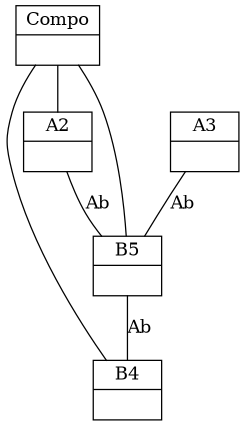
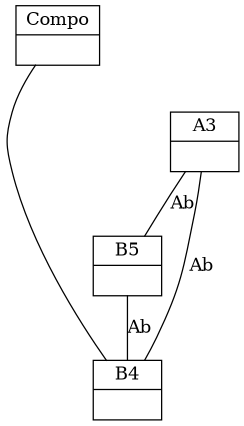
node "A2": removed
edge "Compo" -- "B5": removed
edge "A3" -- "B4": added, label "Ab"
